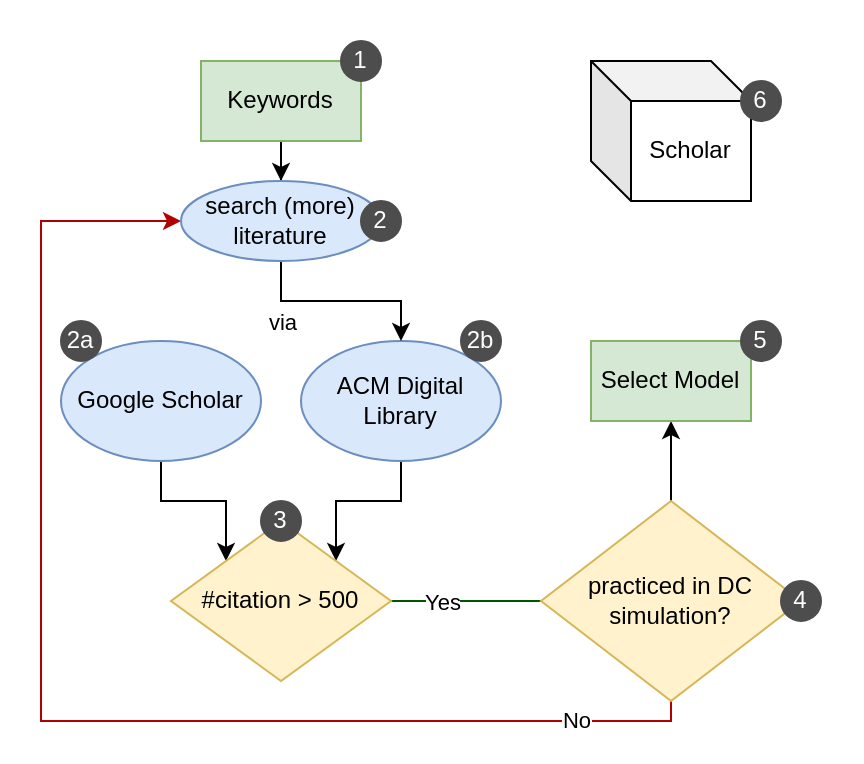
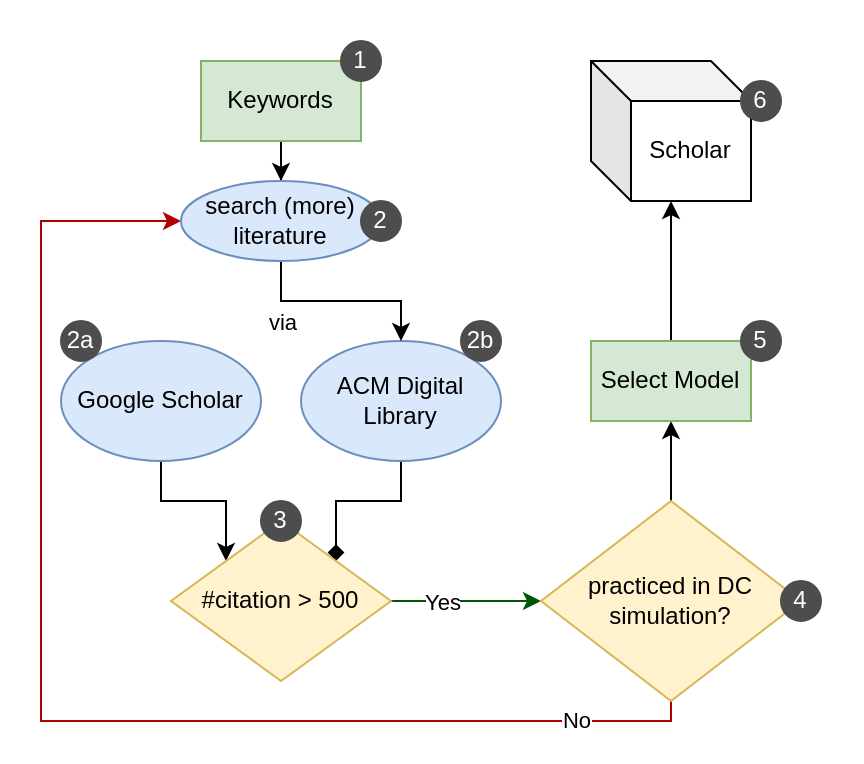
edge "Select Model" -> "Scholar": added
edge "ACM Digital Library" -> "#citation > 500": arrowhead classic -> diamond
edge "#citation > 500" -- "practiced in DC simulation?": arrowhead none -> classic
